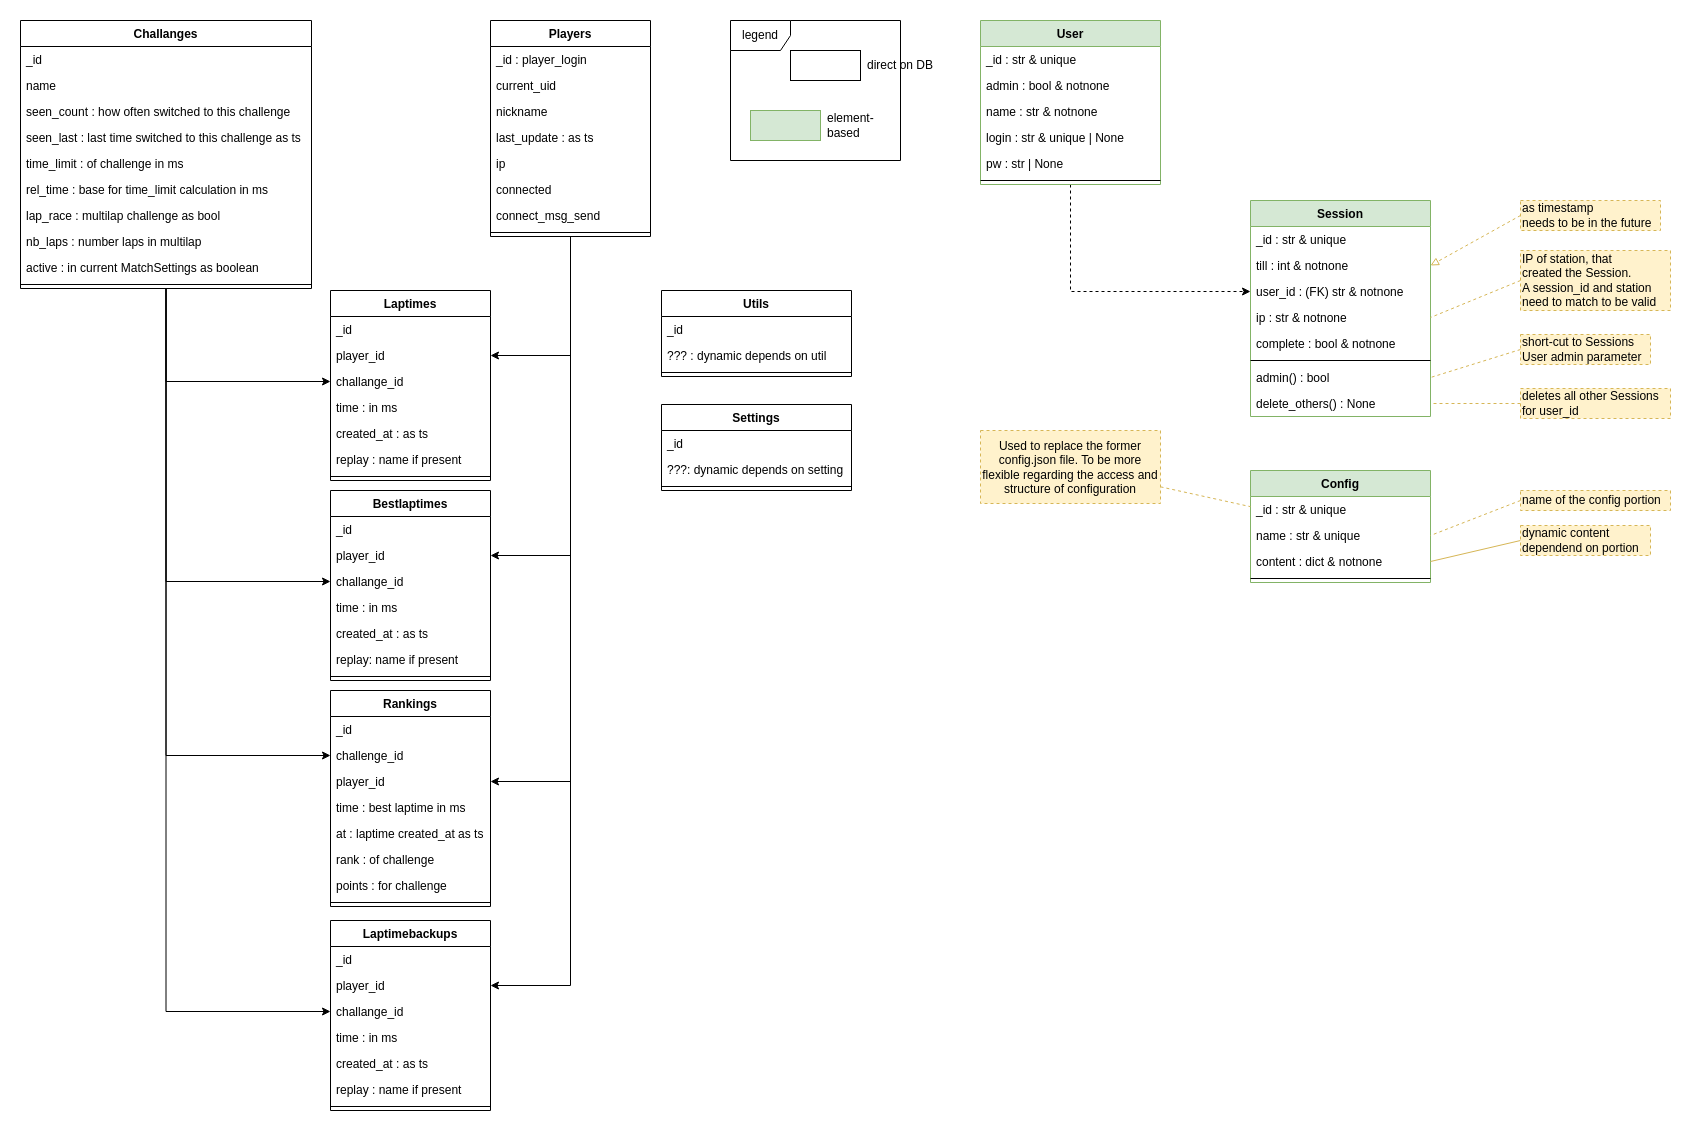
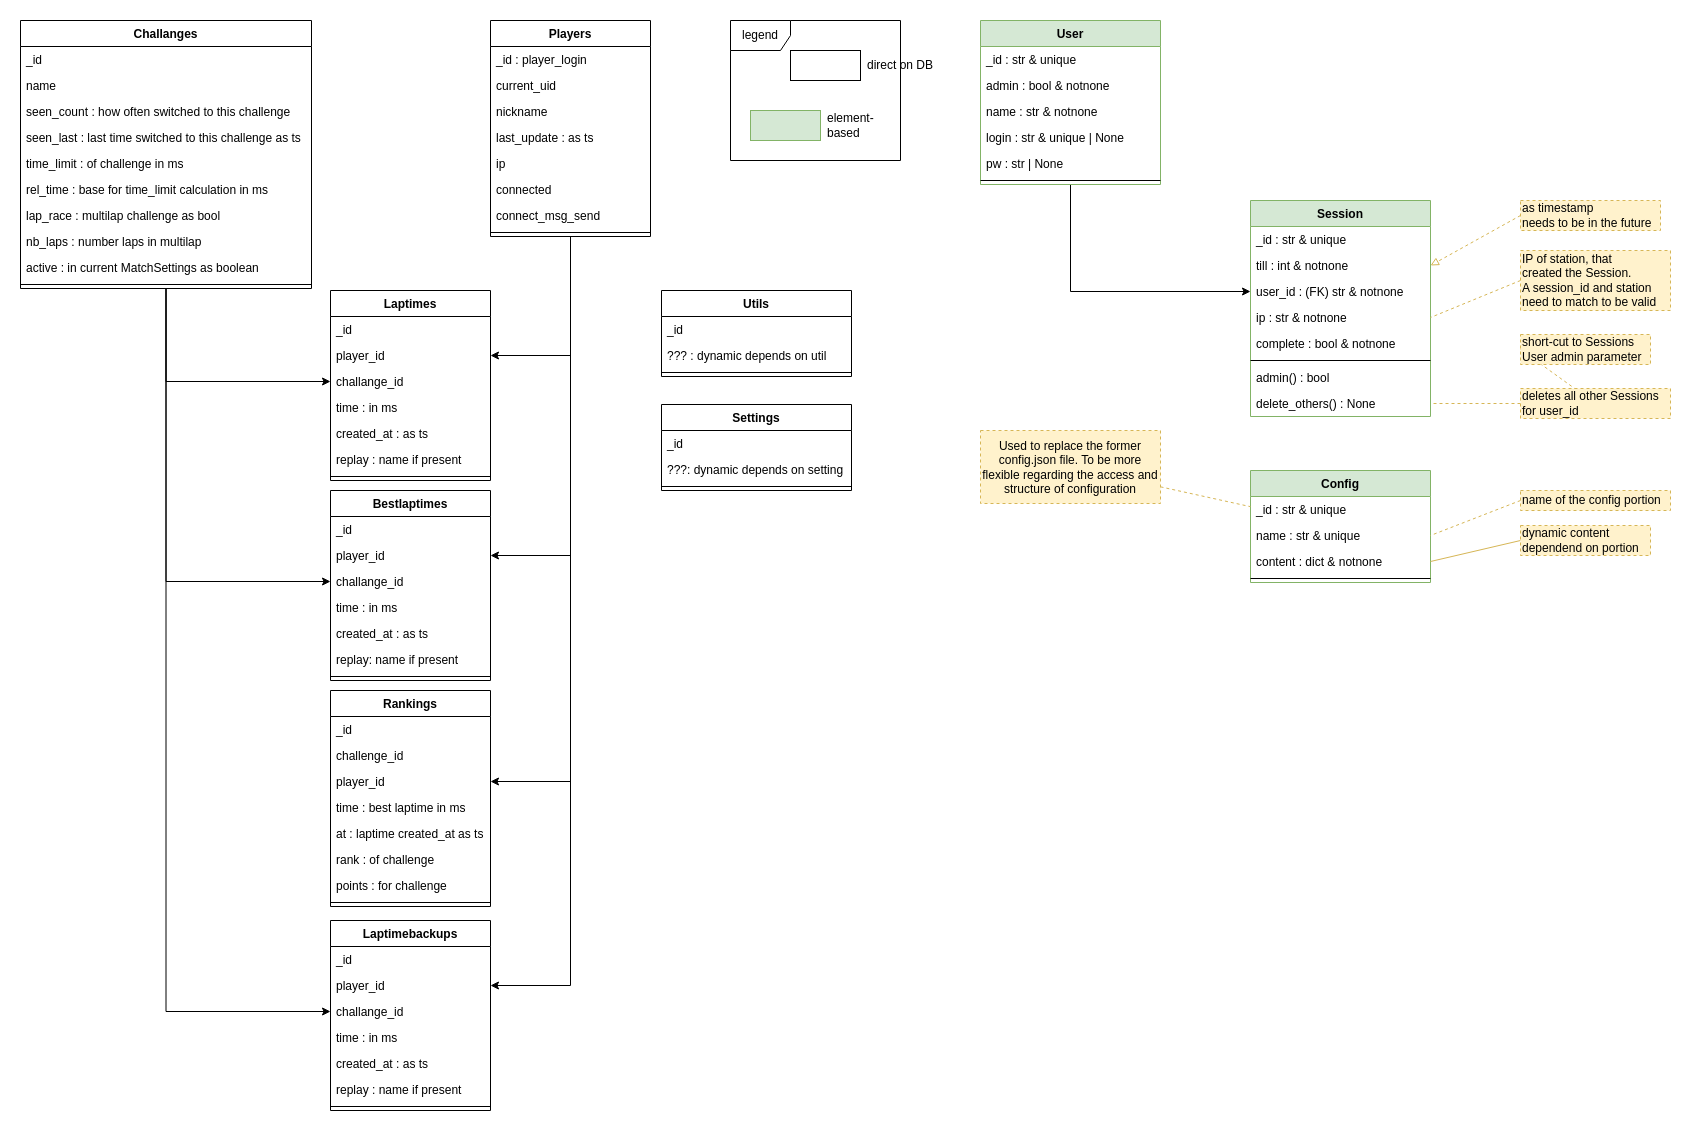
edge "User" -> "user_id : (FK) str & notnone": style dashed -> solid
edge "short-cut to Sessions User admin parameter" -- "admin() : bool": now "short-cut to Sessions User admin parameter" -- "deletes all other Sessions for user_id"
edge "Challanges" -> "challenge_id": removed
